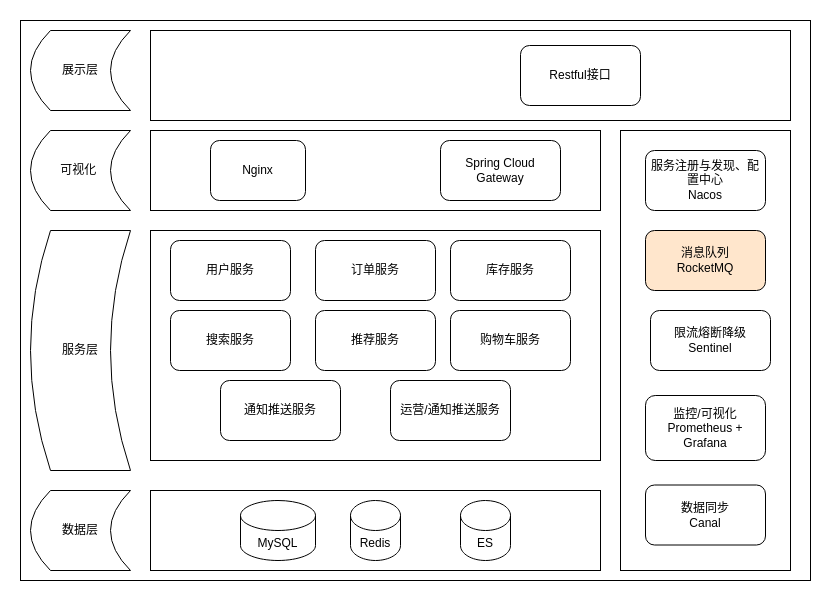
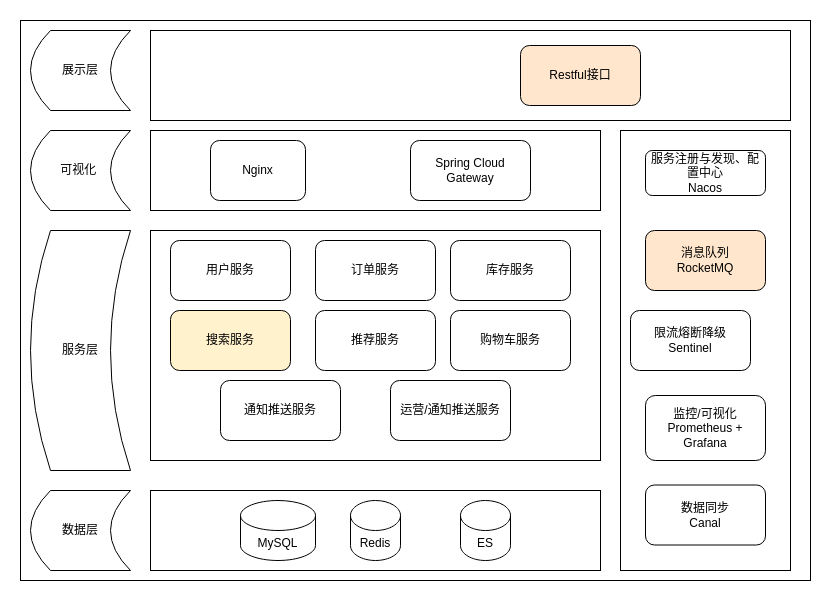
node "Restful接口": fillcolor #ffffff -> #ffe6cc
node "Spring Cloud Gateway": moved (501, 171) -> (471, 171)
node "服务注册与发现、配置中心 Nacos": size 120x60 -> 120x45
node "搜索服务": fillcolor #ffffff -> #fff2cc
node "限流熔断降级 Sentinel": moved (711, 341) -> (691, 341)
